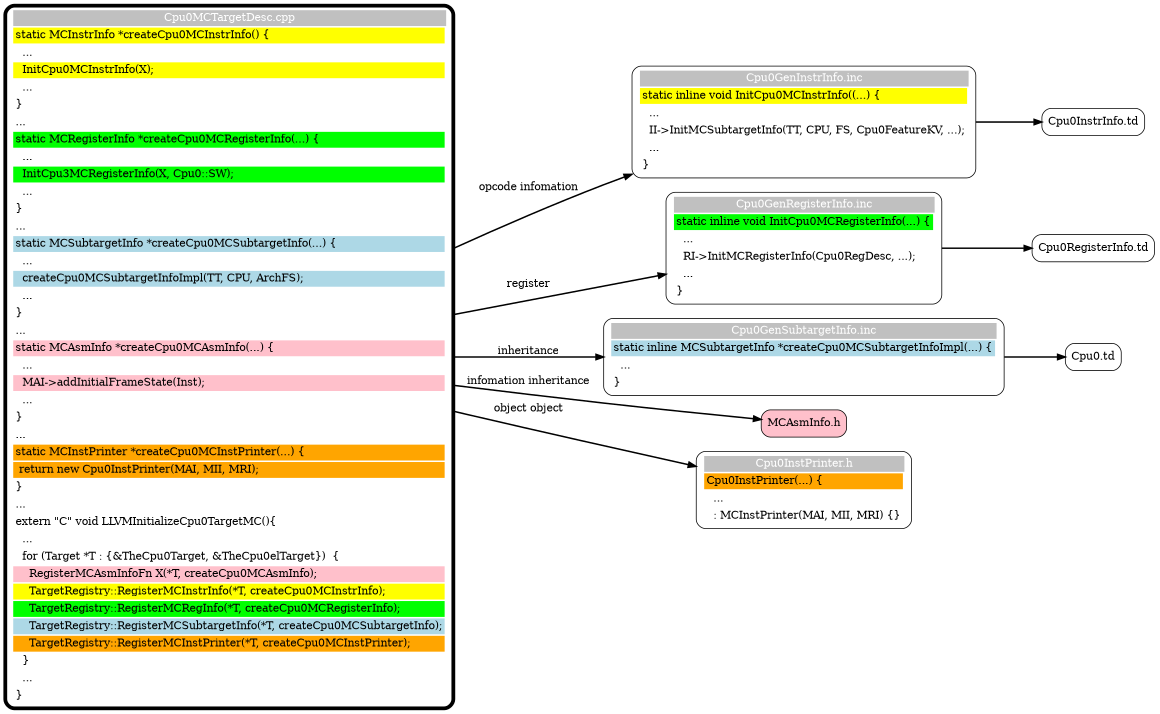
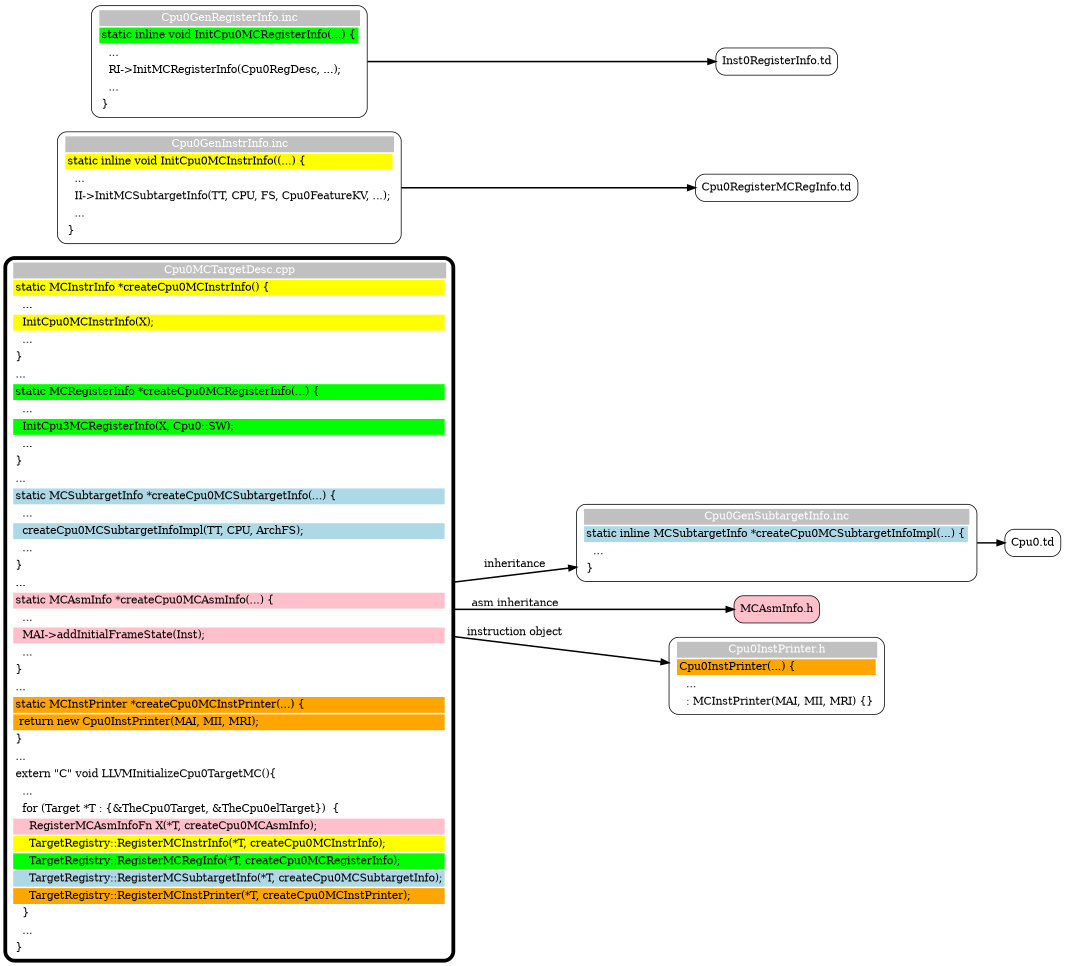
node "Cpu0InstrInfo.td": label "Cpu0InstrInfo.td" -> "Cpu0RegisterMCRegInfo.td"
edge "Cpu0MCTargetDesc.cpp" -> "Cpu0GenInstrInfo.inc": removed, label "opcode infomation"
node "Cpu0RegisterInfo.td": label "Cpu0RegisterInfo.td" -> "Inst0RegisterInfo.td"
edge "Cpu0MCTargetDesc.cpp" -> "Cpu0GenRegisterInfo.inc": removed, label "register"
edge "Cpu0MCTargetDesc.cpp" -> "MCAsmInfo.h": label "infomation inheritance" -> "asm inheritance"
edge "Cpu0MCTargetDesc.cpp" -> "Cpu0InstPrinter.h": label "object object" -> "instruction object"
